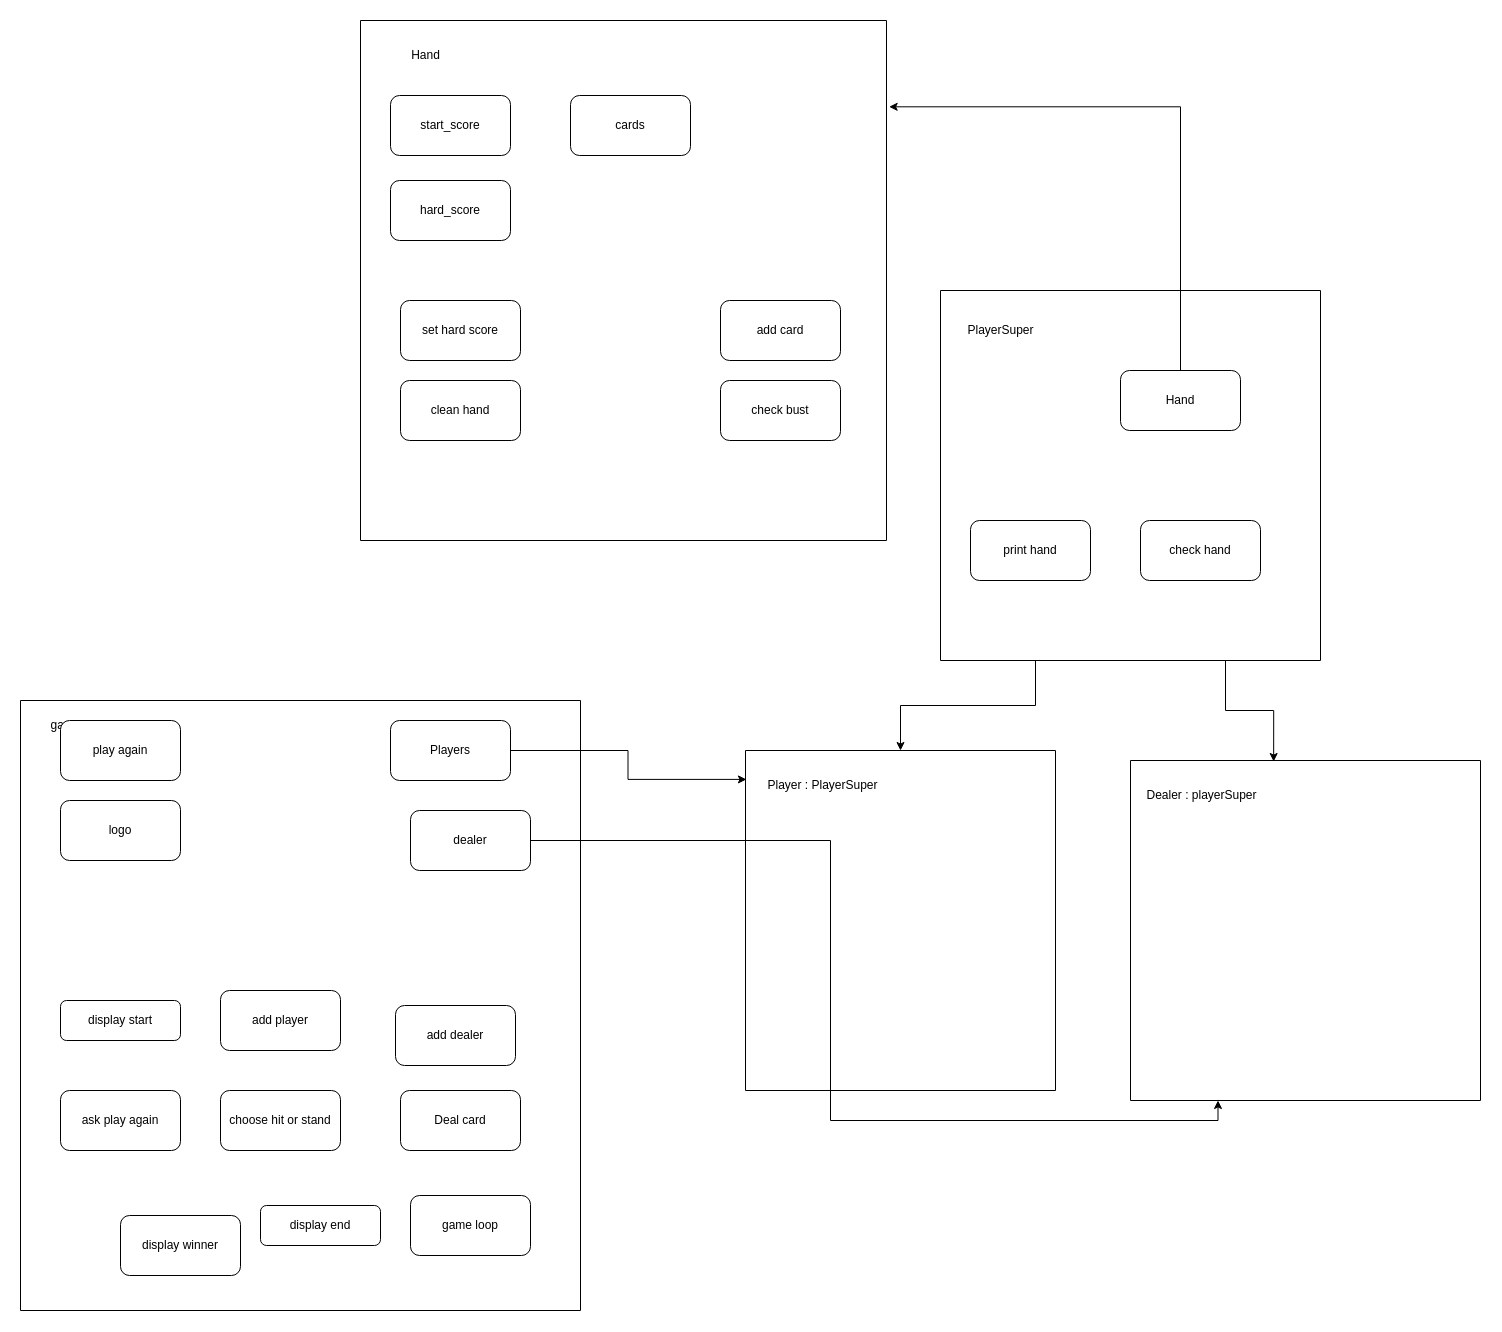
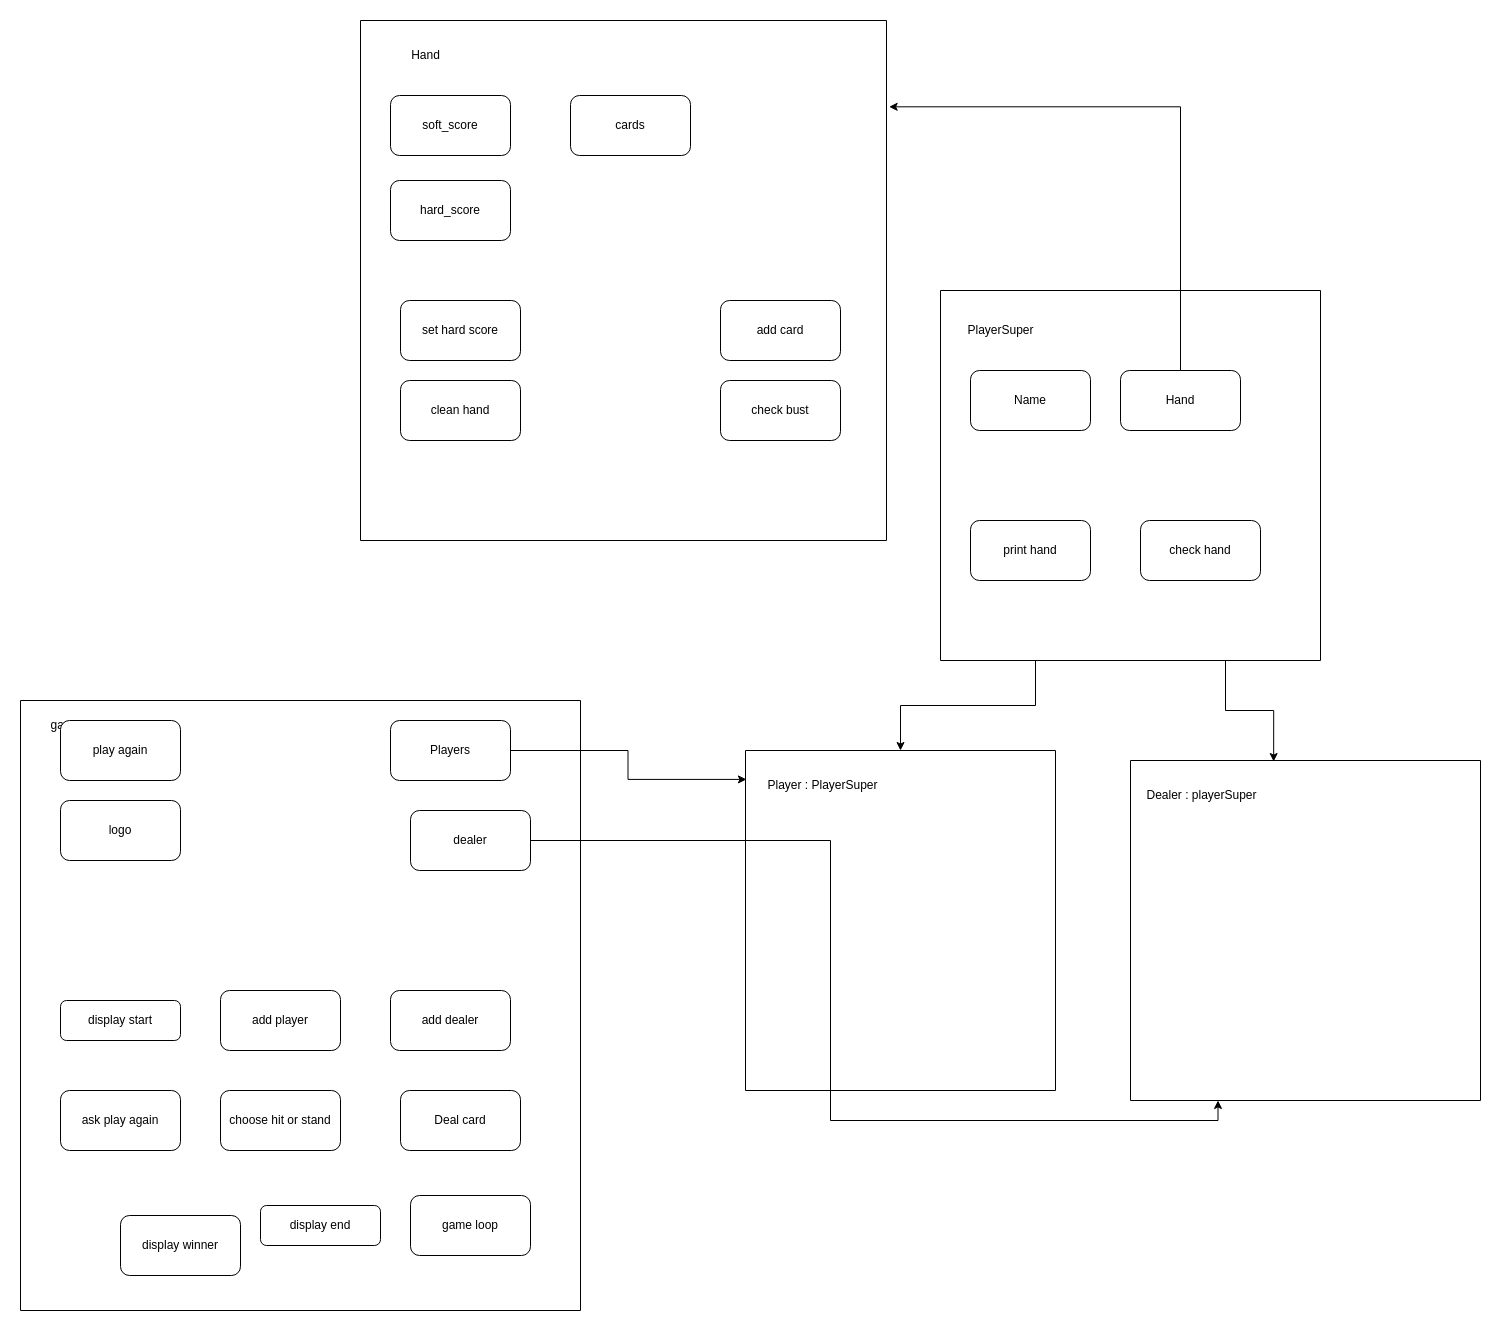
node "start_score": label "start_score" -> "soft_score"
node "Name": added
node "add dealer": moved (456, 1036) -> (451, 1021)
